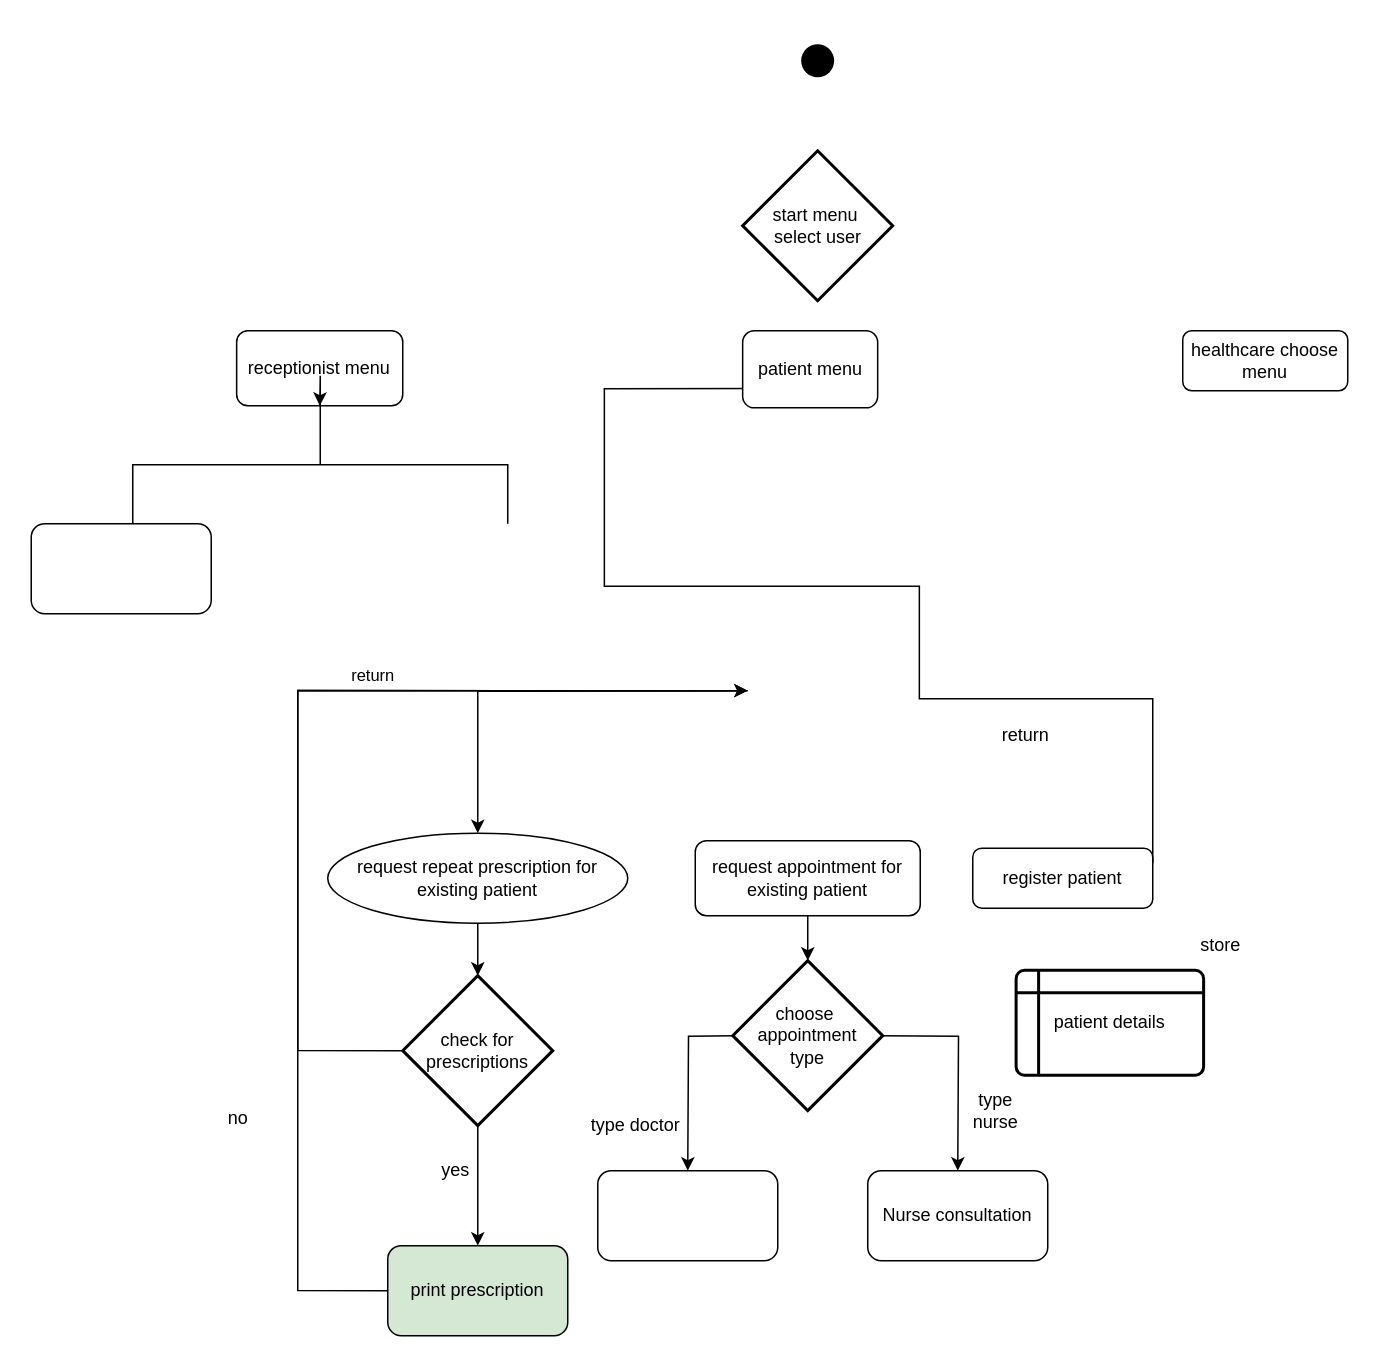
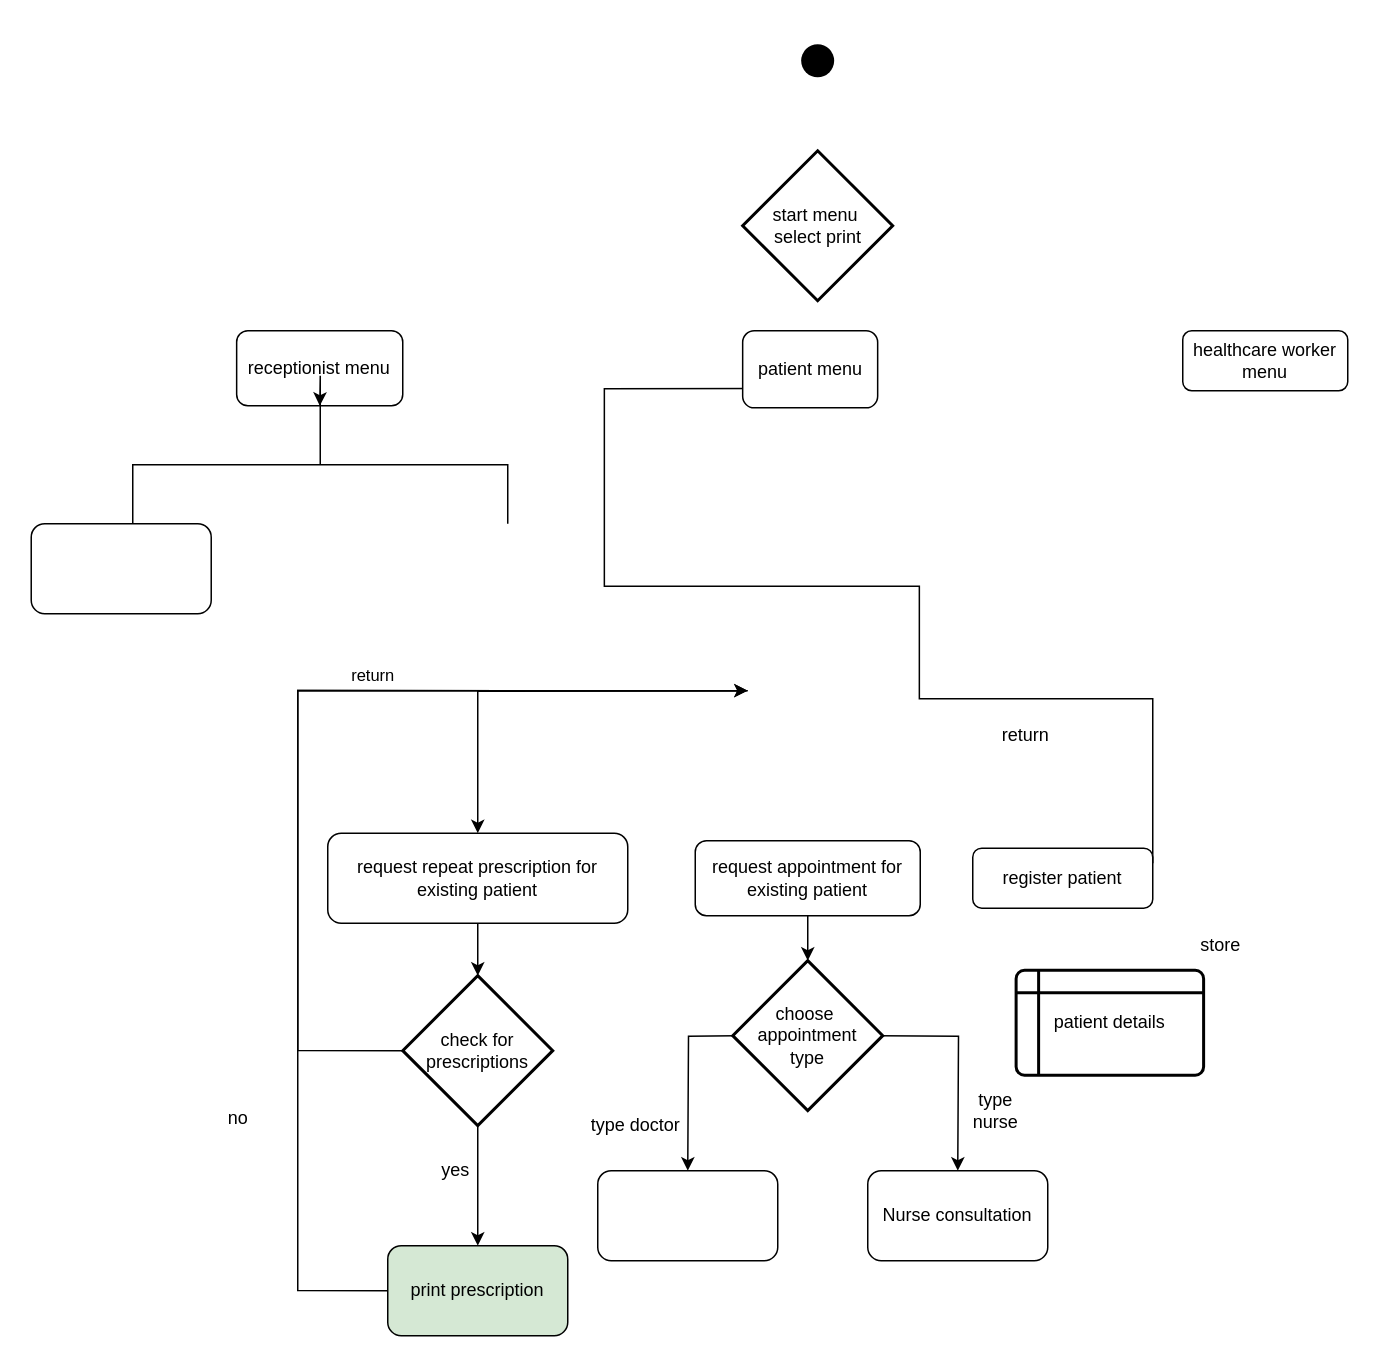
node "start menu select user": label "start menu select user" -> "start menu select print"
node "healthcare choose menu": label "healthcare choose menu" -> "healthcare worker menu"
node "request repeat prescription for existing patient": shape ellipse -> rounded rectangle
